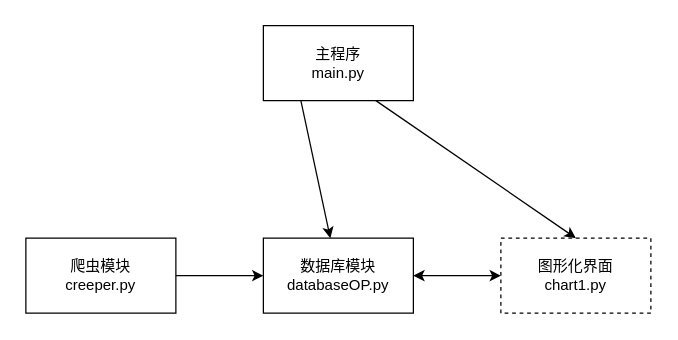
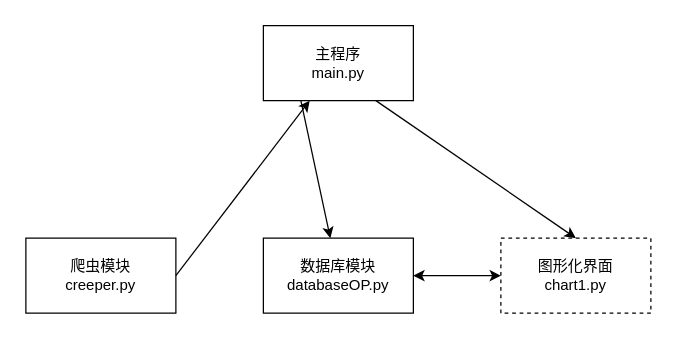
edge "爬虫模块 creeper.py" -> "数据库模块 databaseOP.py": now "爬虫模块 creeper.py" -> "主程序 main.py"
